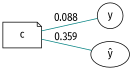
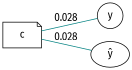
edge "y" -- "c": label "0.088" -> "0.028"
edge "c" -- "ŷ": label "0.359" -> "0.028"
